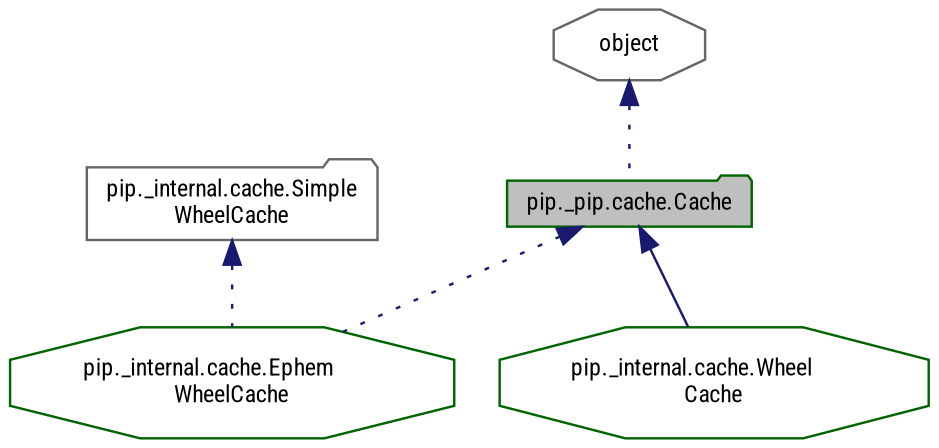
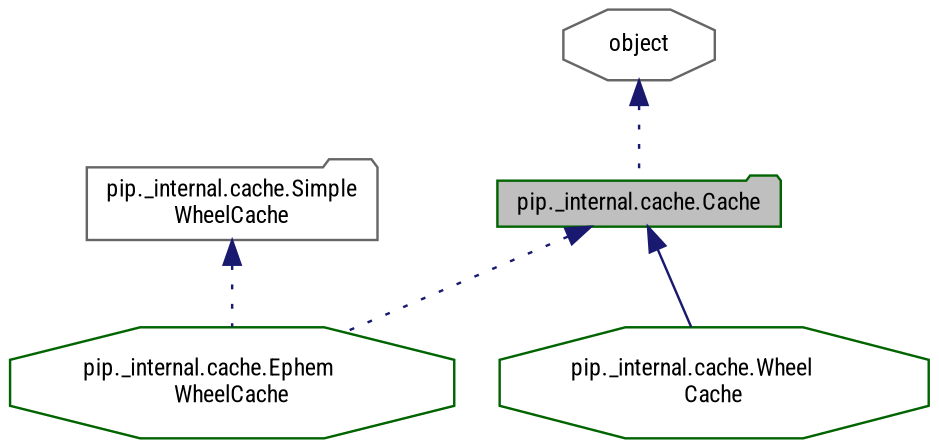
node "pip._pip.cache.Cache": label "pip._pip.cache.Cache" -> "pip._internal.cache.Cache"
